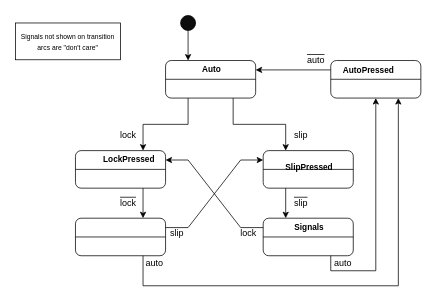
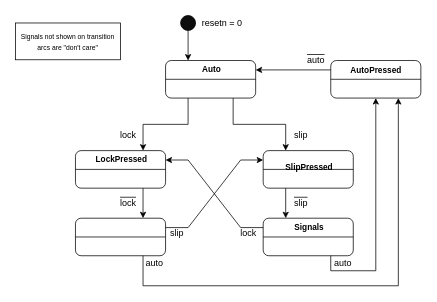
node "resetn = 0": added
node "AutoPressed": moved (368, 70) -> (375, 70)
node "LockPressed": moved (129, 159) -> (121, 159)
